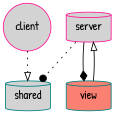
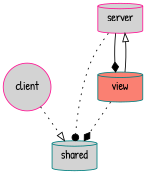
edge "view" -> "shared": added
